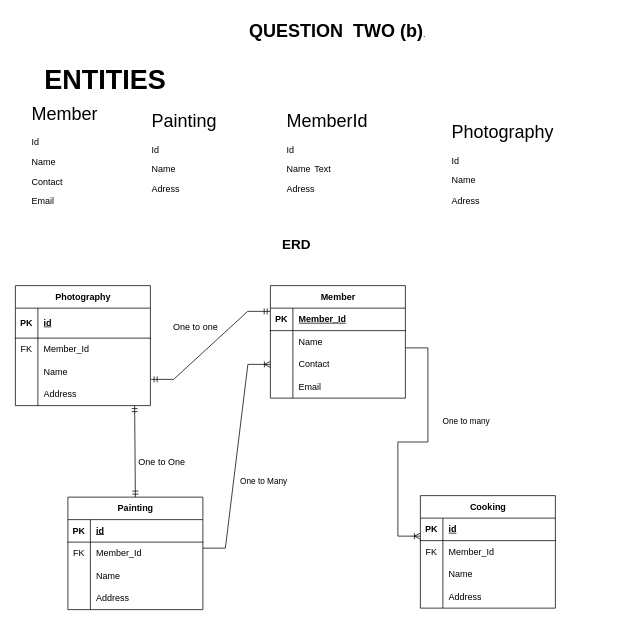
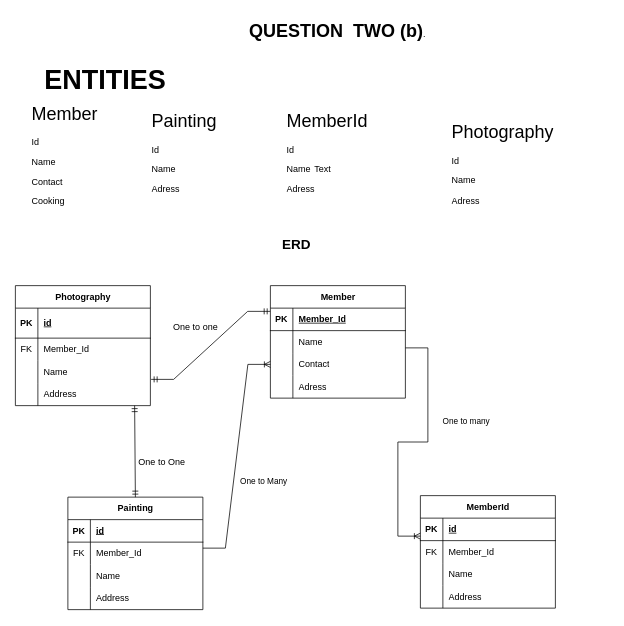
node "MemberId Name Contact Email": label "MemberId Name Contact Email" -> "MemberId Name Contact Cooking"
node "Email": label "Email" -> "Adress"
node "Cooking": label "Cooking" -> "MemberId"
